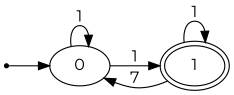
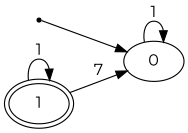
edge "0" -> "1": removed, label "1"
